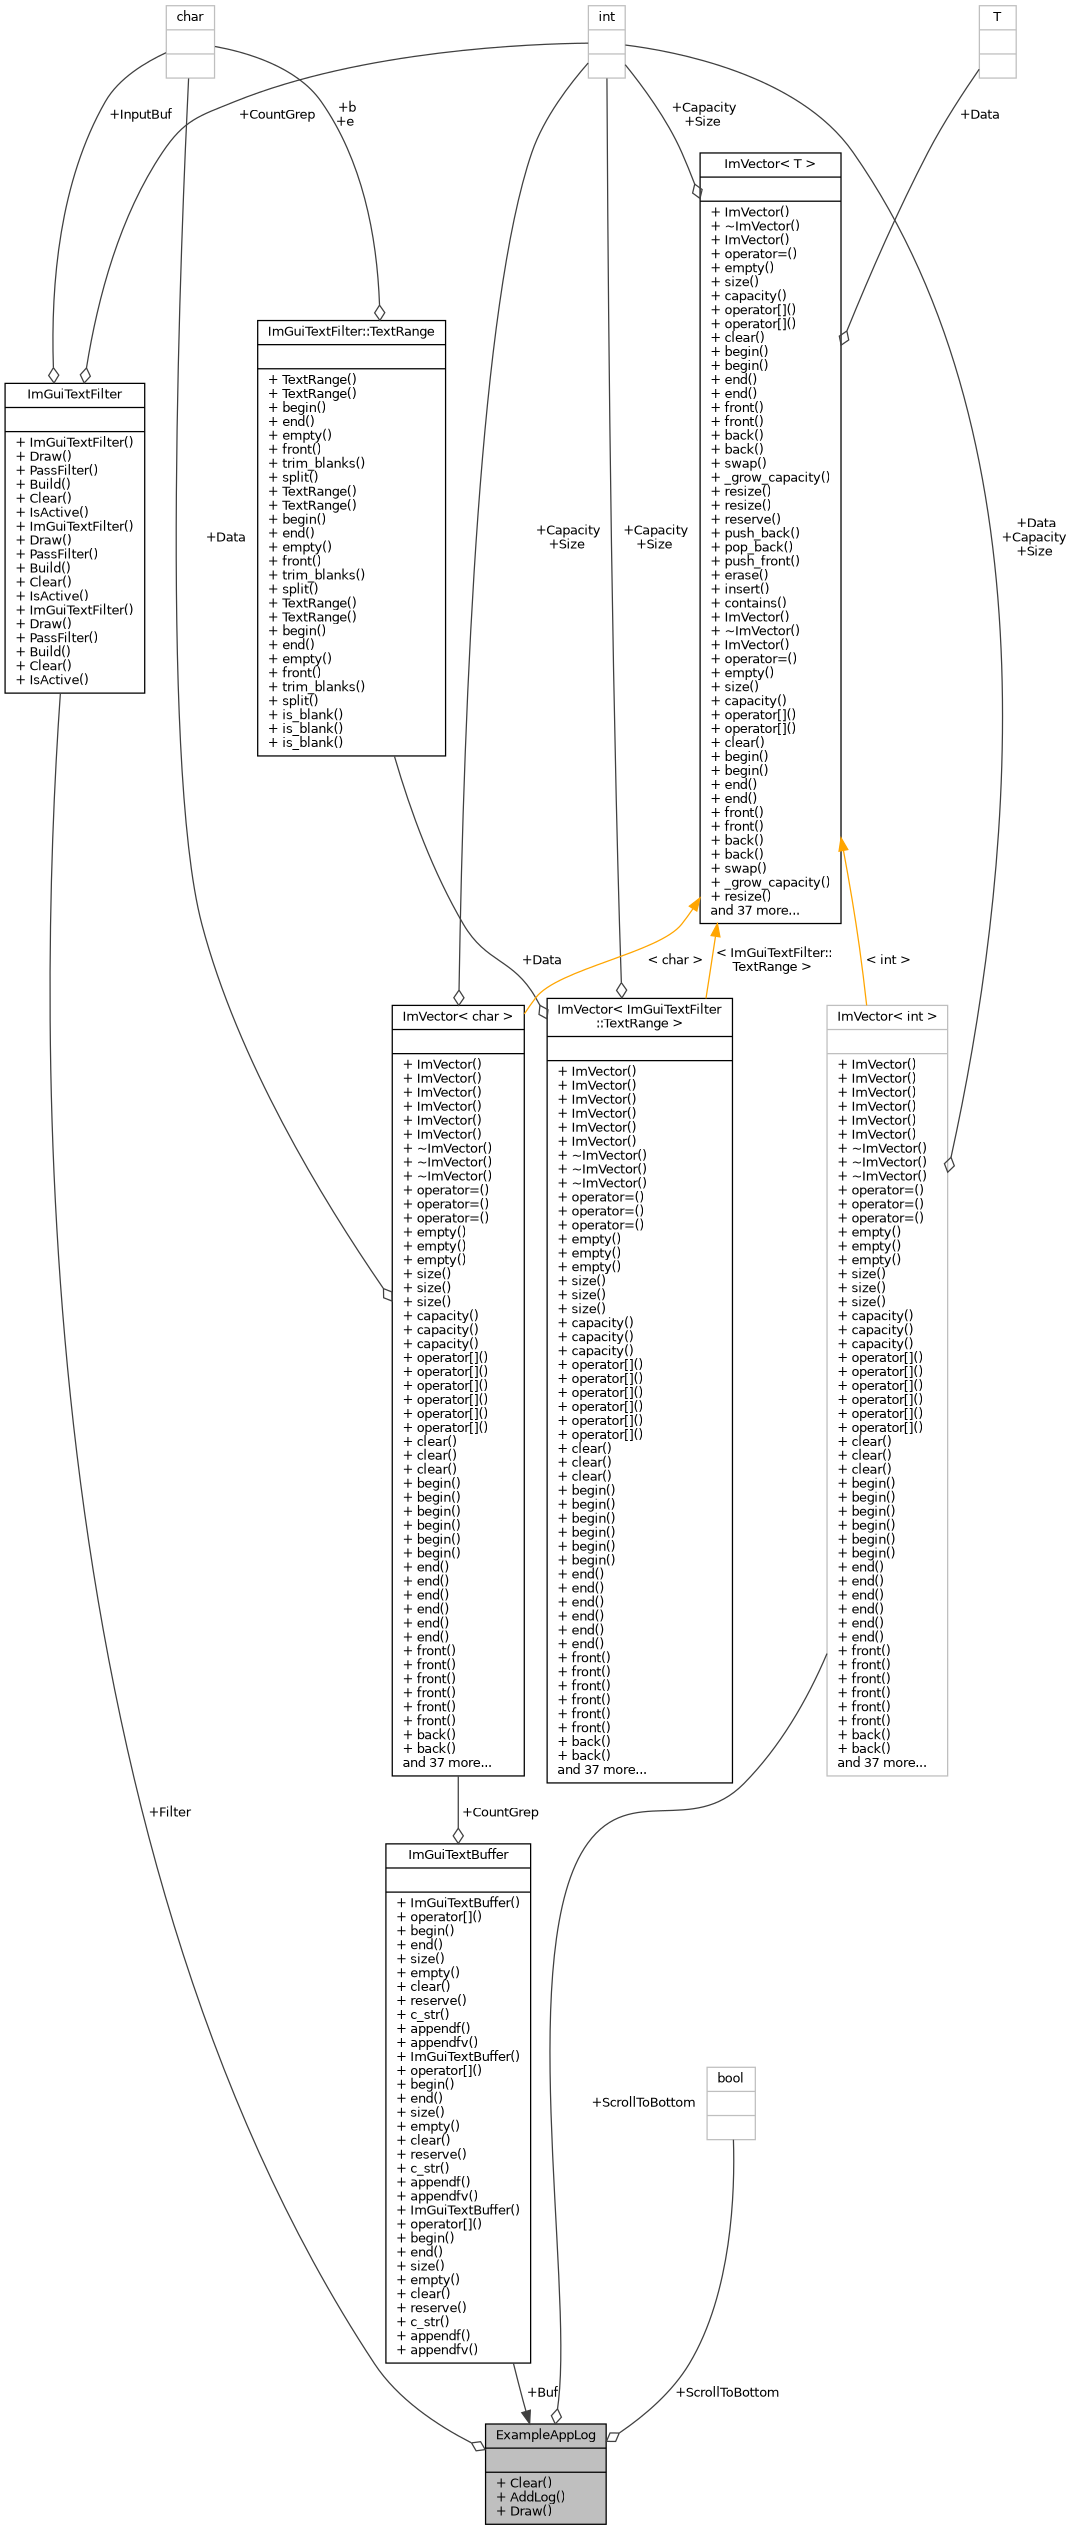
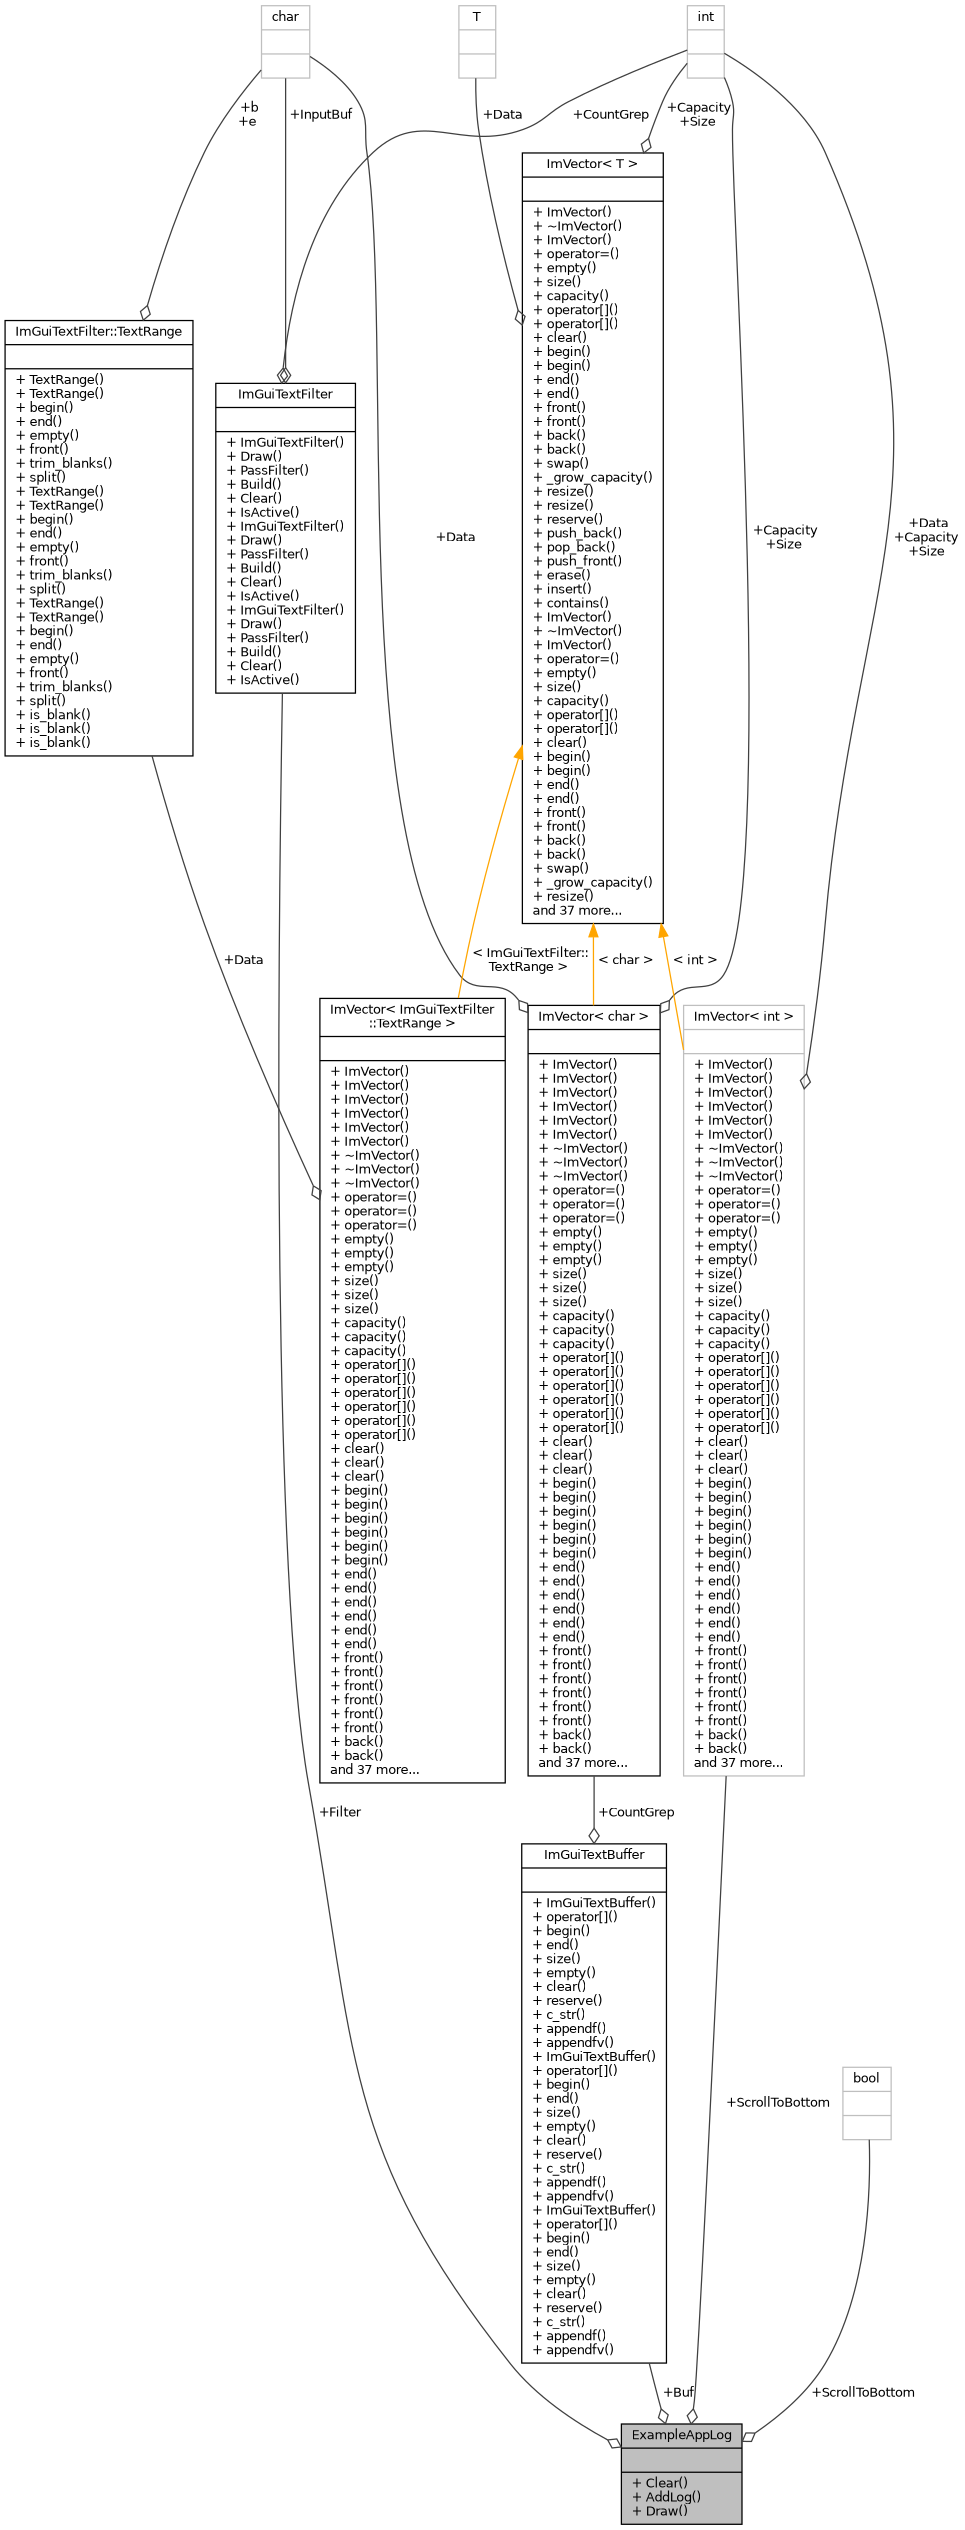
edge "int" -> "ImVector< ImGuiTextFilter": removed, label "+Capacity +Size"
edge "ImGuiTextBuffer" -> "ExampleAppLog": arrowhead normal -> odiamond
